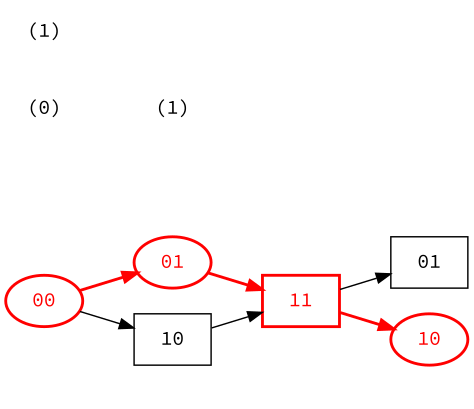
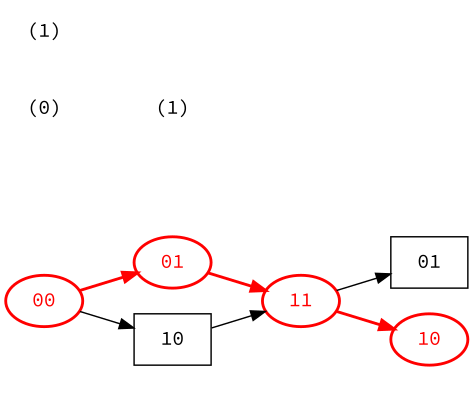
node "11": shape box -> ellipse
